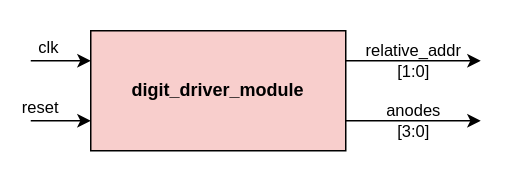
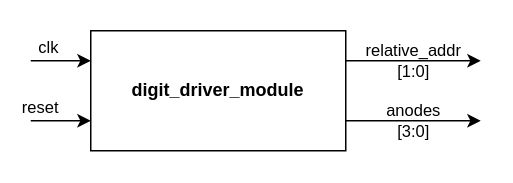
node "digit_driver_module": fillcolor #f8cecc -> #ffffff
